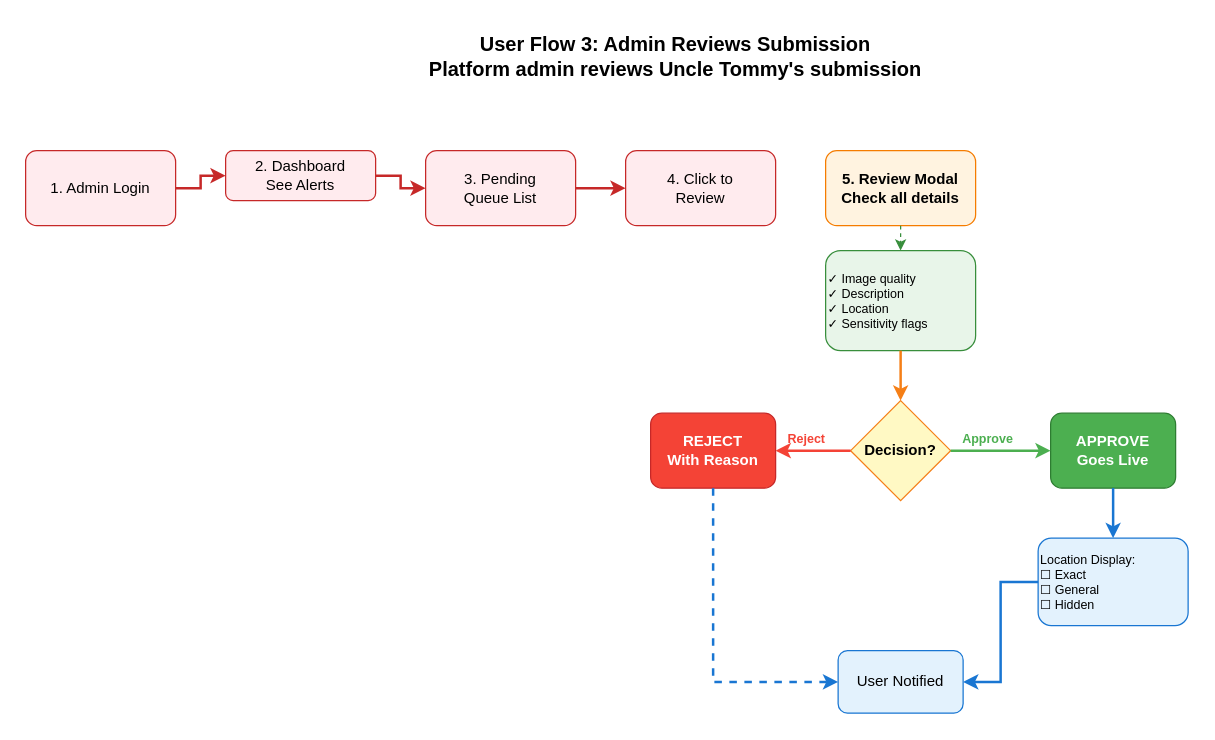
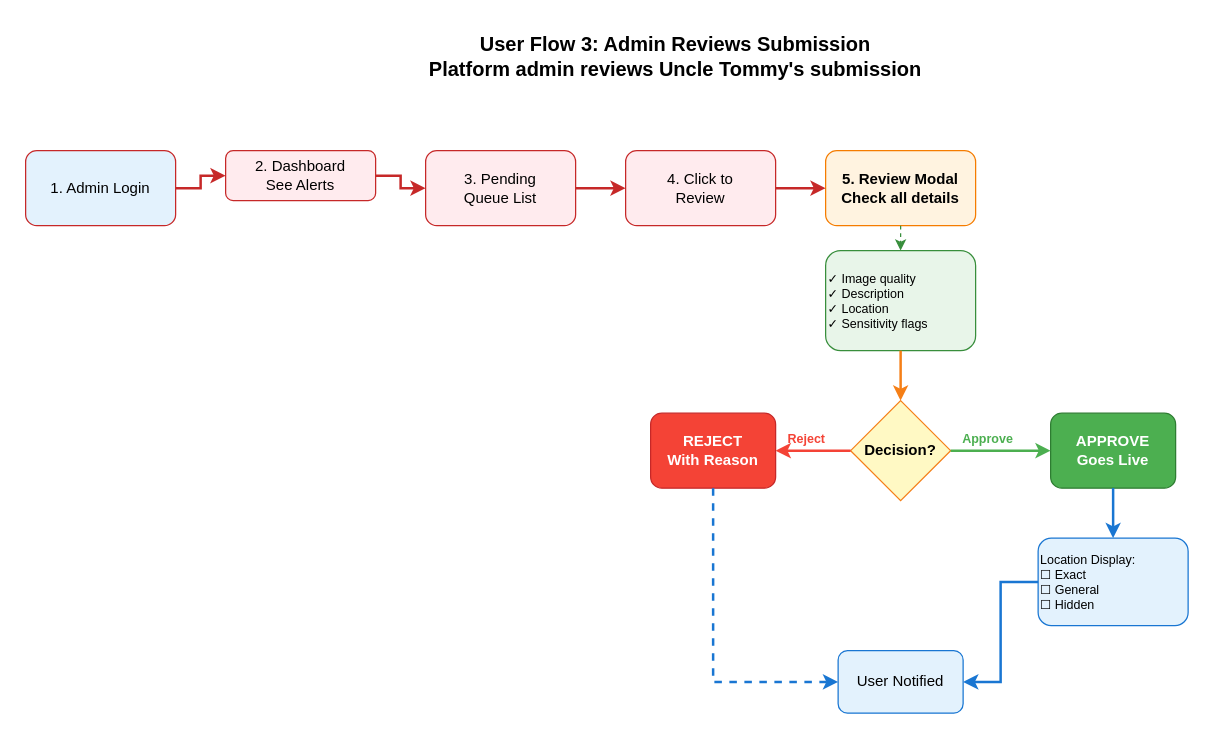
node "1. Admin Login": fillcolor #ffebee -> #e3f2fd
edge "4. Click to Review" -> "5. Review Modal Check all details": added
